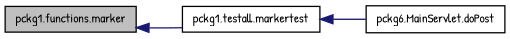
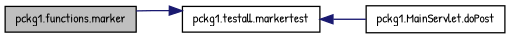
node "pckg6.MainServlet.doPost": label "pckg6.MainServlet.doPost" -> "pckg1.MainServlet.doPost"
edge "pckg1.testall.markertest" -> "pckg1.functions.marker": reversed
